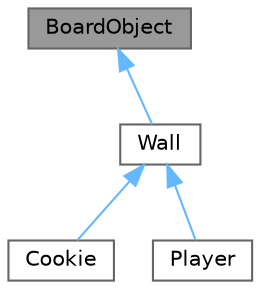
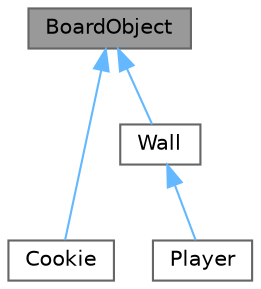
edge "Cookie" -> "Wall": now "Cookie" -> "BoardObject"
